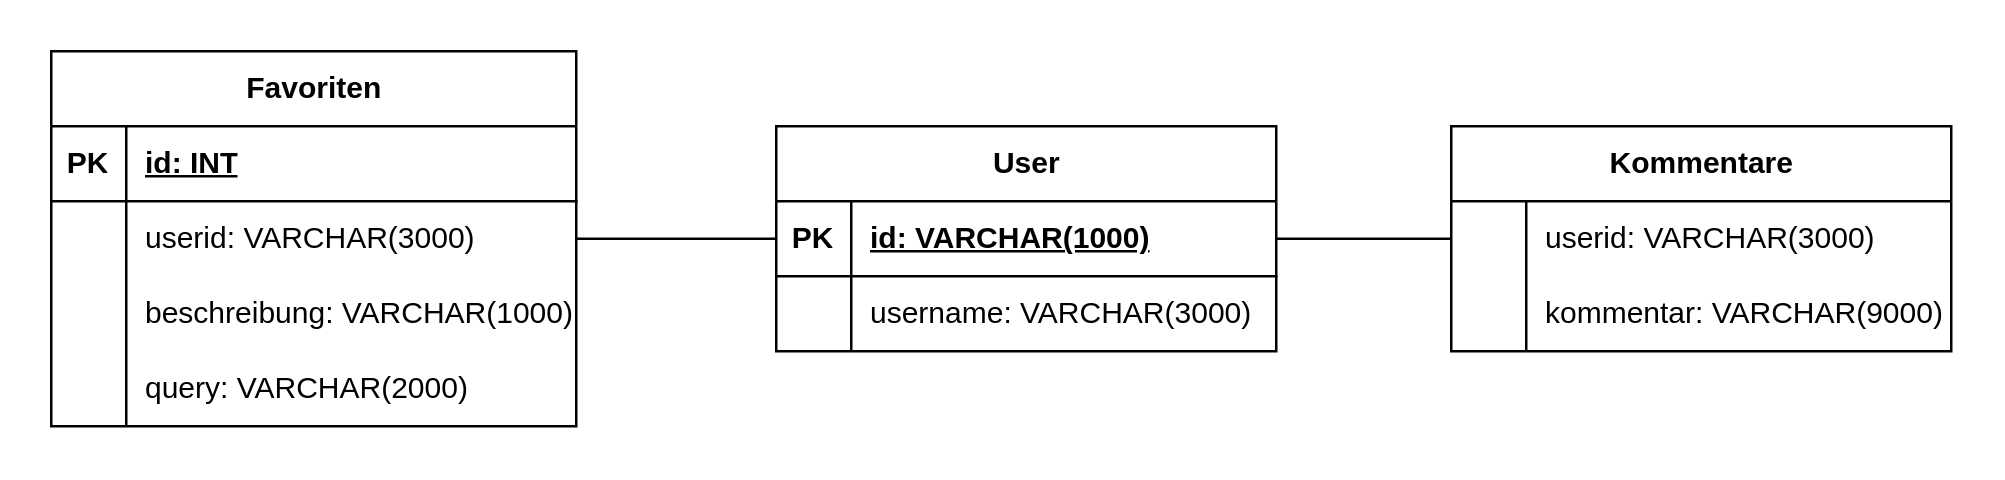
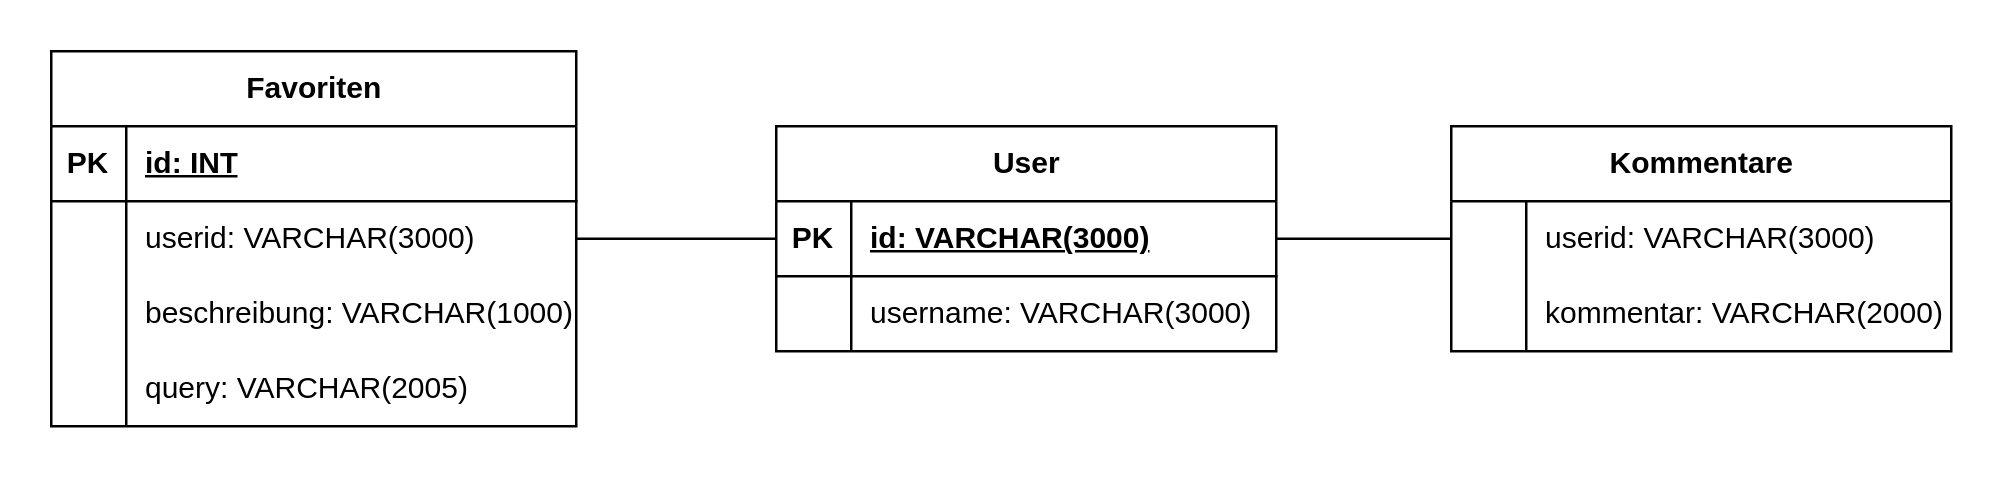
node "id: VARCHAR(1000)": label "id: VARCHAR(1000)" -> "id: VARCHAR(3000)"
node "kommentar: VARCHAR(9000)": label "kommentar: VARCHAR(9000)" -> "kommentar: VARCHAR(2000)"
node "query: VARCHAR(2000)": label "query: VARCHAR(2000)" -> "query: VARCHAR(2005)"
